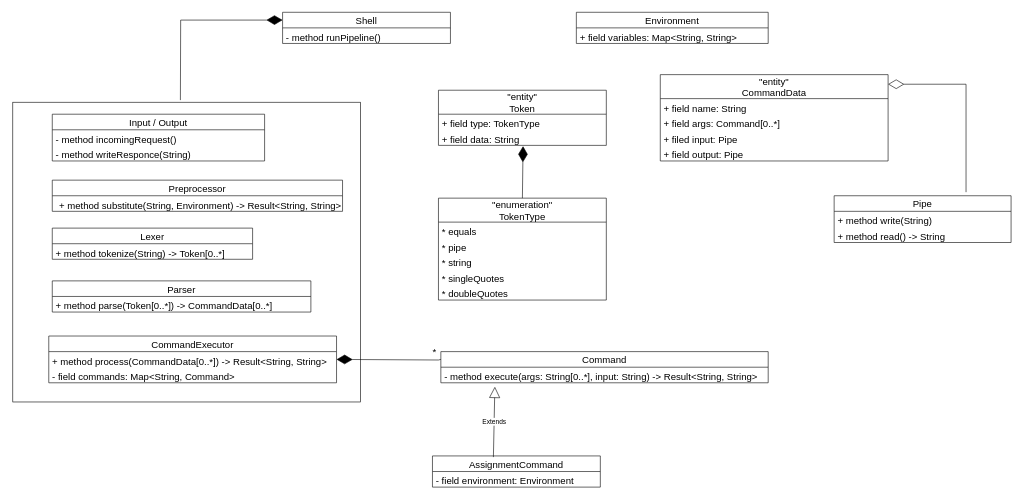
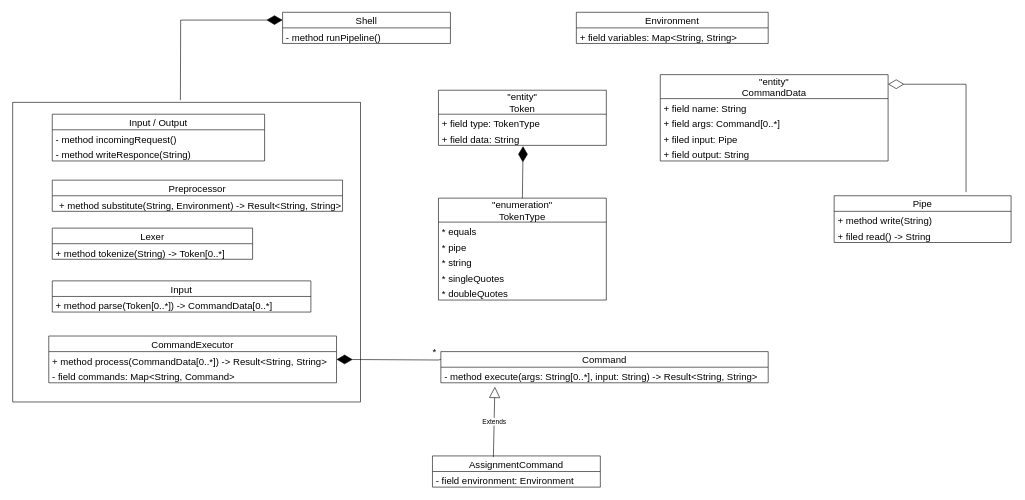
node "+ field output: Pipe": label "+ field output: Pipe" -> "+ field output: String"
node "+ method read() -> String": label "+ method read() -> String" -> "+ filed read() -> String"
node "Parser": label "Parser" -> "Input"
